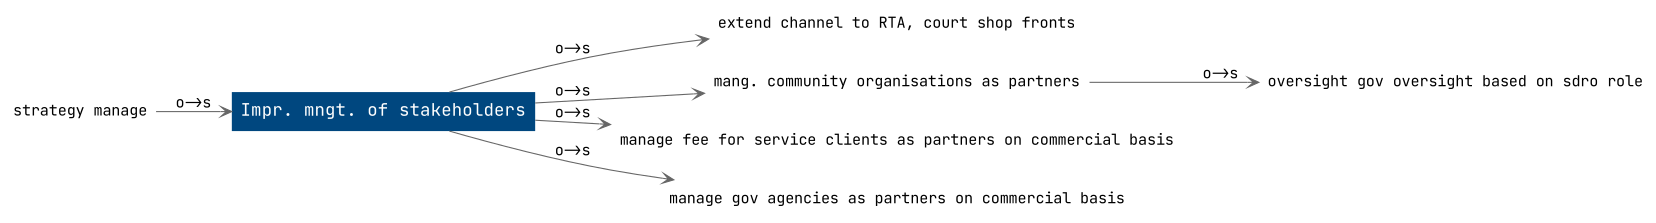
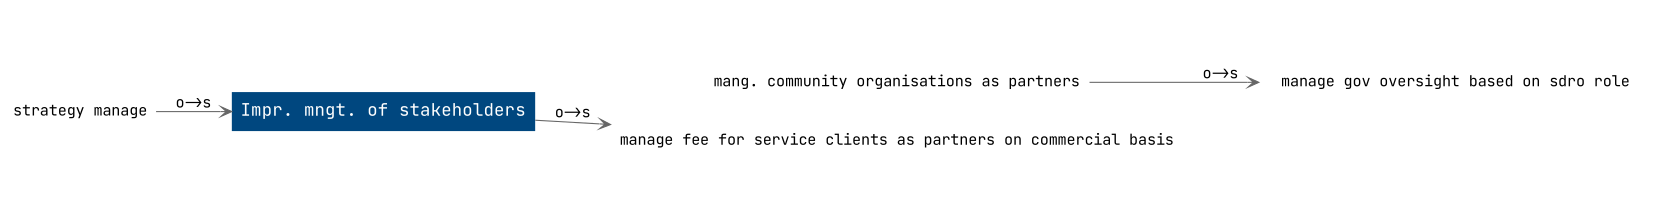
node "extend channel to RTA, court shop fronts": removed
node "oversight gov oversight based on sdro role": label "oversight gov oversight based on sdro role" -> "manage gov oversight based on sdro role"
edge "Impr. mngt. of stakeholders" -> "mang. community organisations as partners": removed, label "o->s"
node "manage gov agencies as partners on commercial basis": removed
